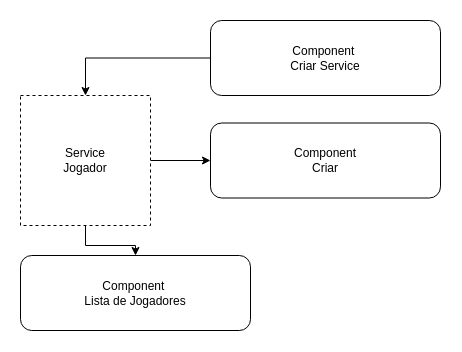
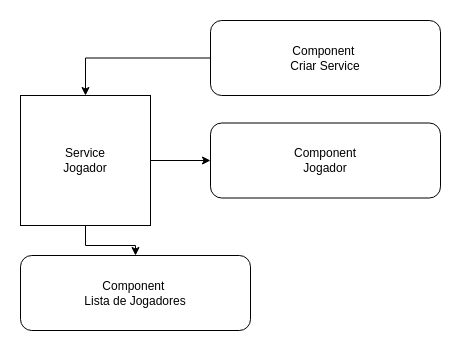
node "Service Jogador": style dashed -> solid
node "Component Criar": label "Component Criar" -> "Component Jogador"
